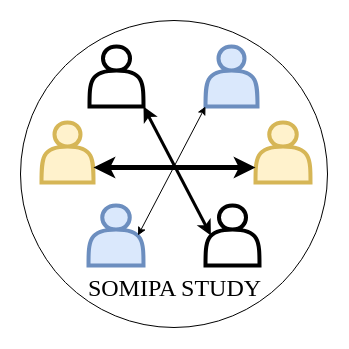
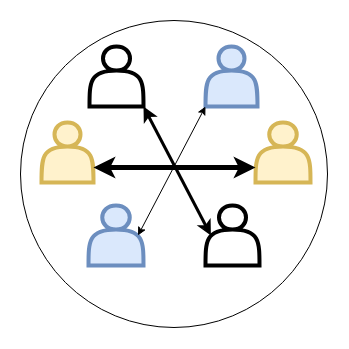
node "SOMIPA STUDY": removed
